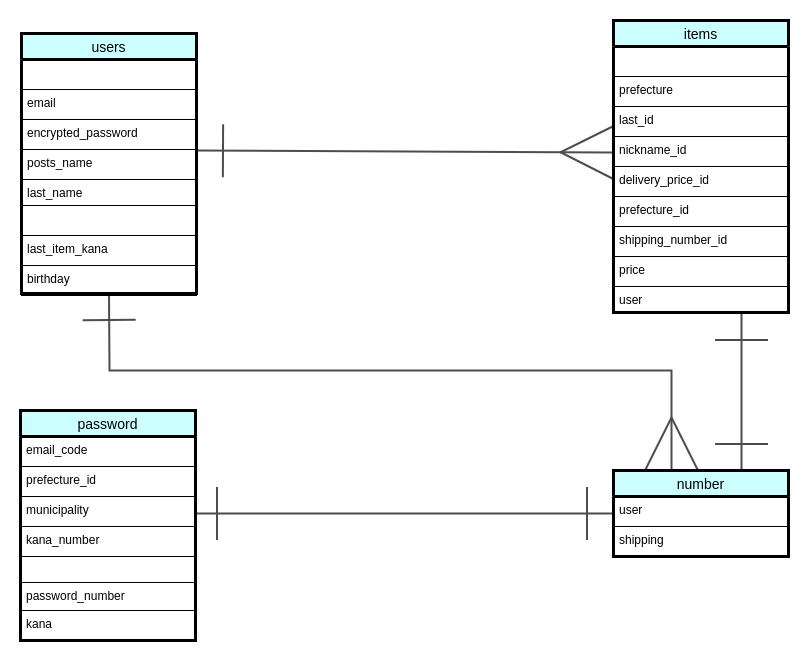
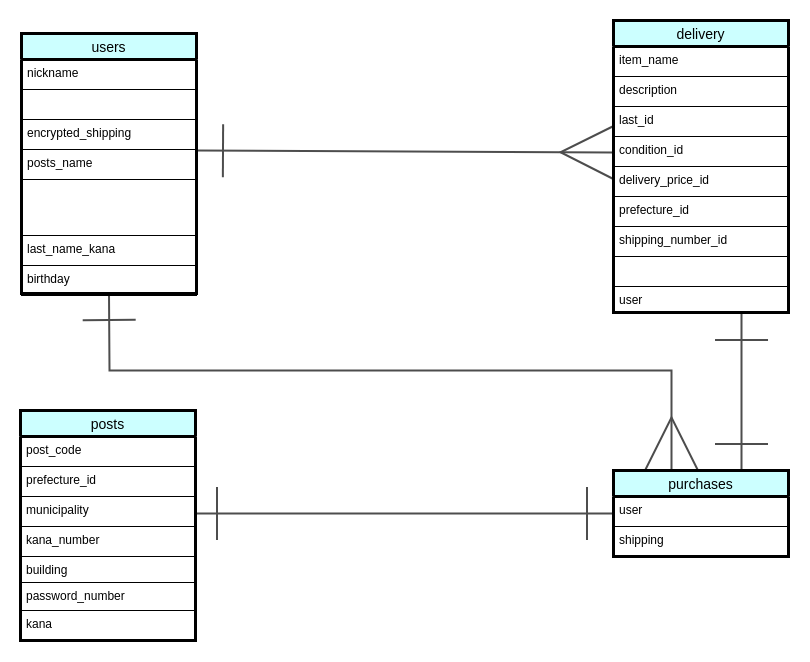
node "items": label "items" -> "delivery"
node "item_name": added
node "nickname": added
node "prefecture": label "prefecture" -> "description"
node "email": removed
node "encrypted_password": label "encrypted_password" -> "encrypted_shipping"
node "nickname_id": label "nickname_id" -> "condition_id"
node "last_name": removed
node "last_item_kana": label "last_item_kana" -> "last_name_kana"
node "price": removed
node "password": label "password" -> "posts"
node "email_code": label "email_code" -> "post_code"
node "number": label "number" -> "purchases"
node "building": added
